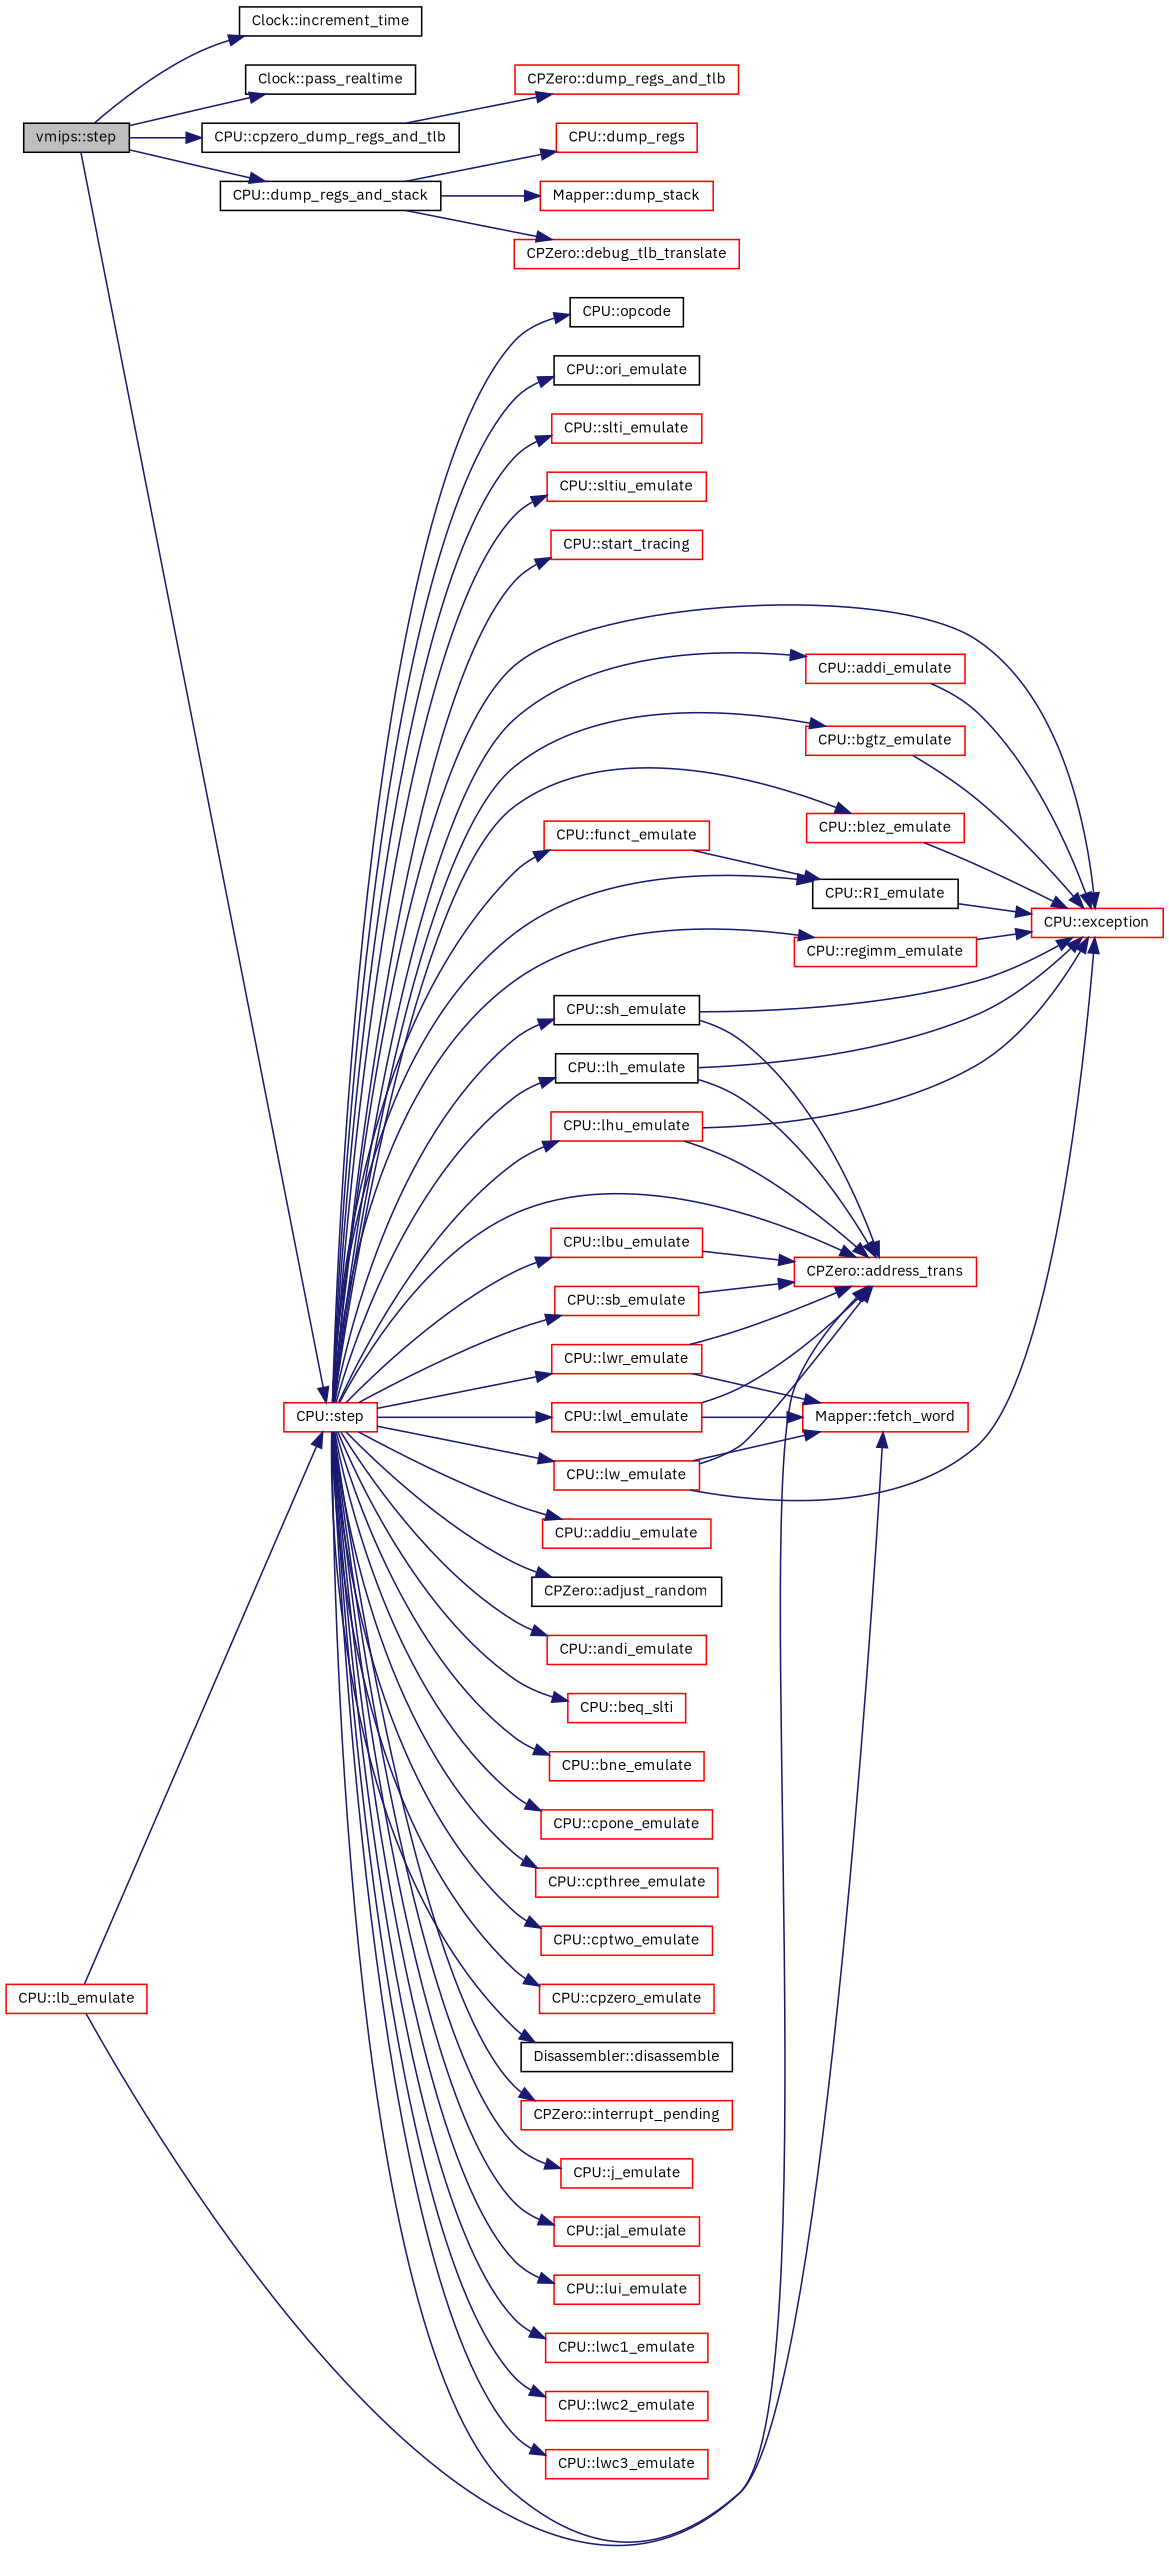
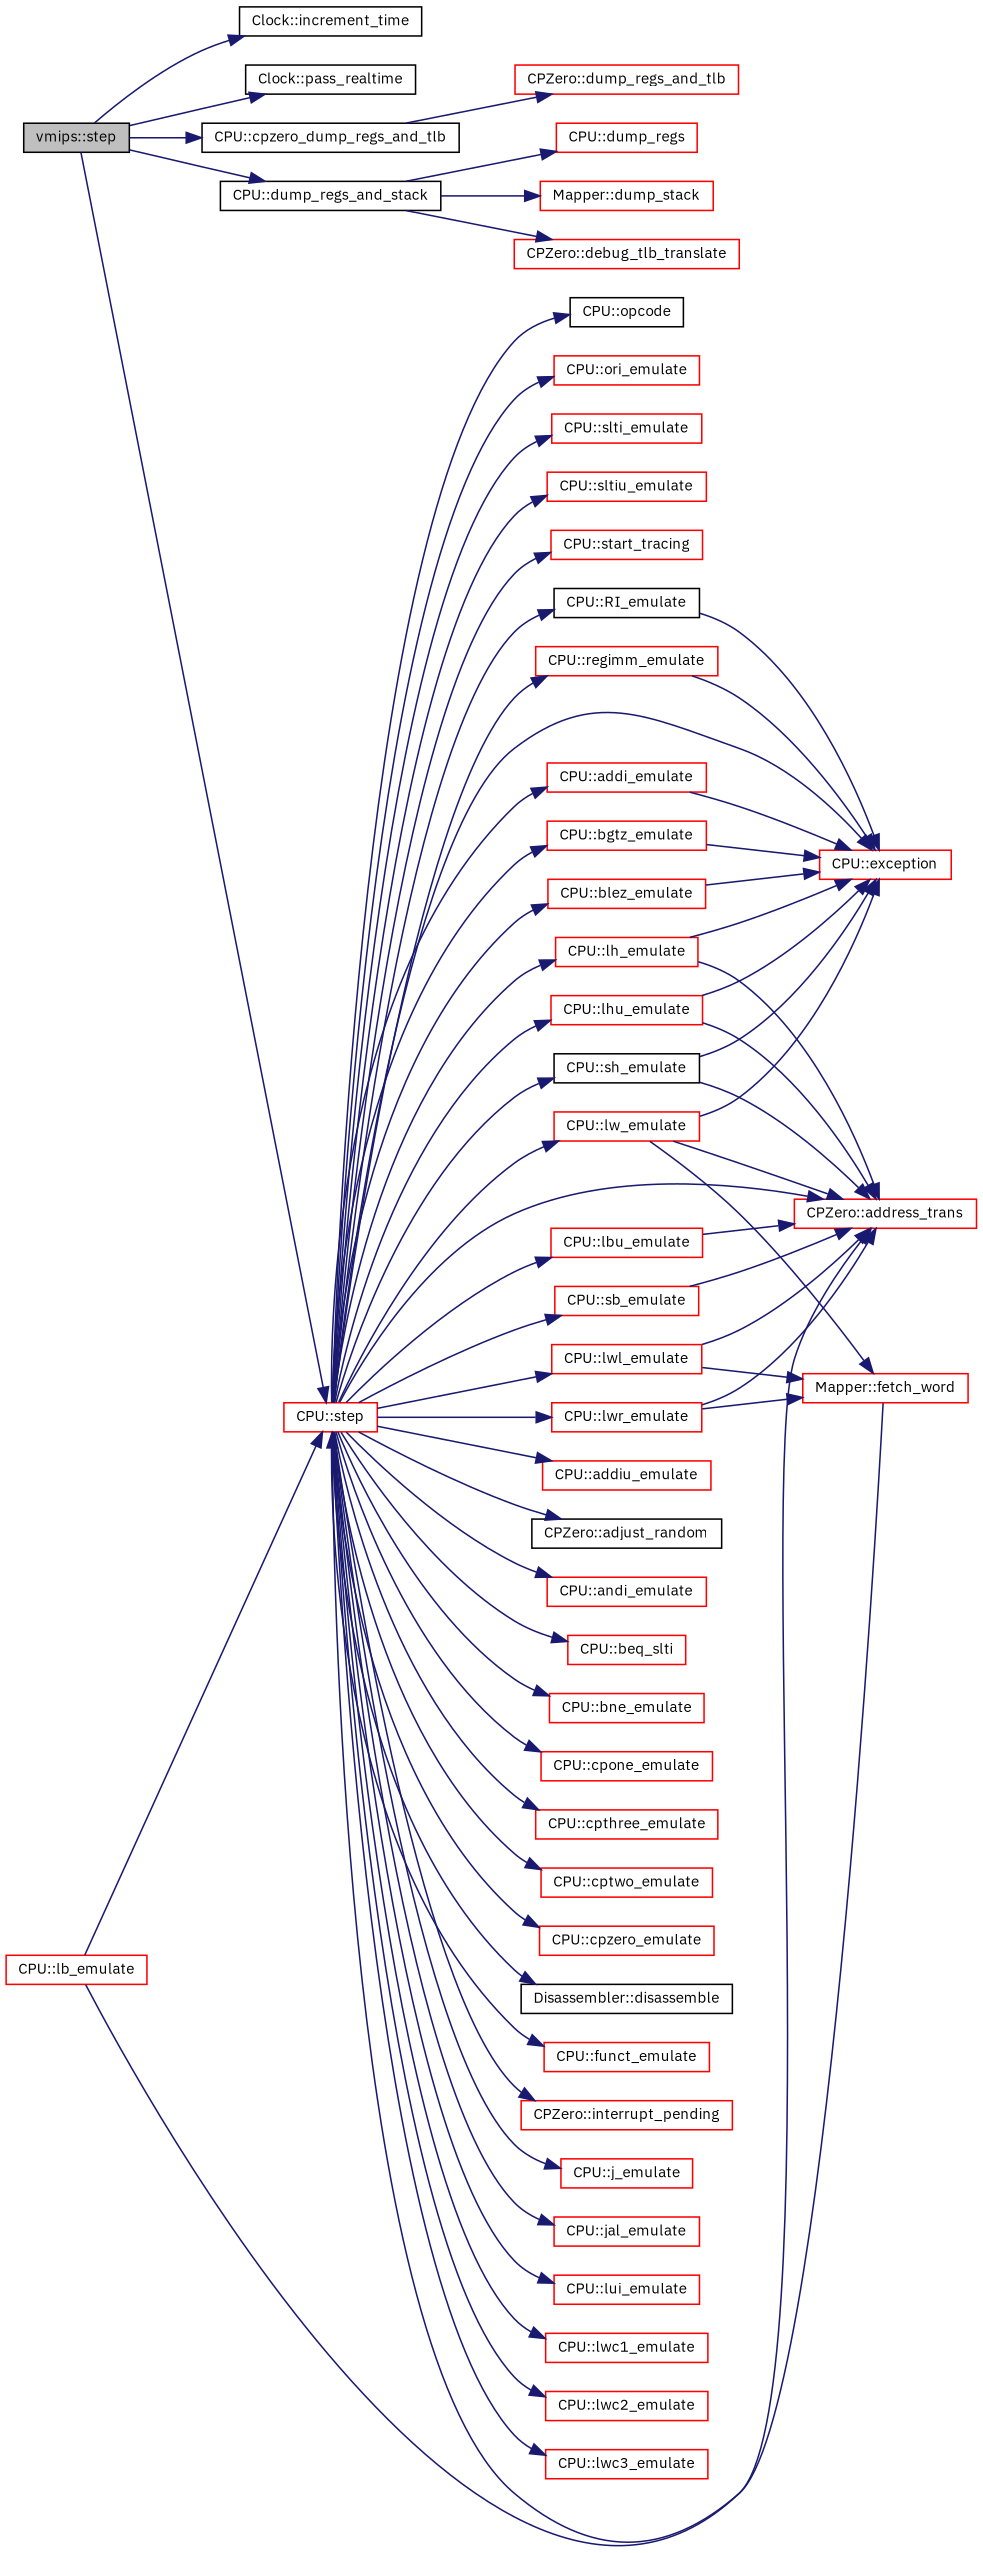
node "CPU::ori_emulate": color black -> red
edge "CPU::funct_emulate" -> "CPU::RI_emulate": removed
node "CPU::lh_emulate": color black -> red
edge "CPU::step" -> "Mapper::fetch_word": reversed
